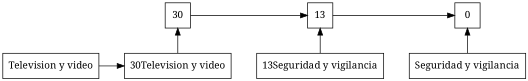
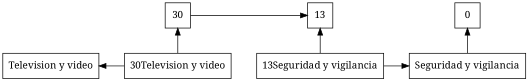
edge "13" -> "0": removed
edge "Television y video" -> "30Television y video": reversed
edge "13Seguridad y vigilancia" -> "Seguridad y vigilancia": added
